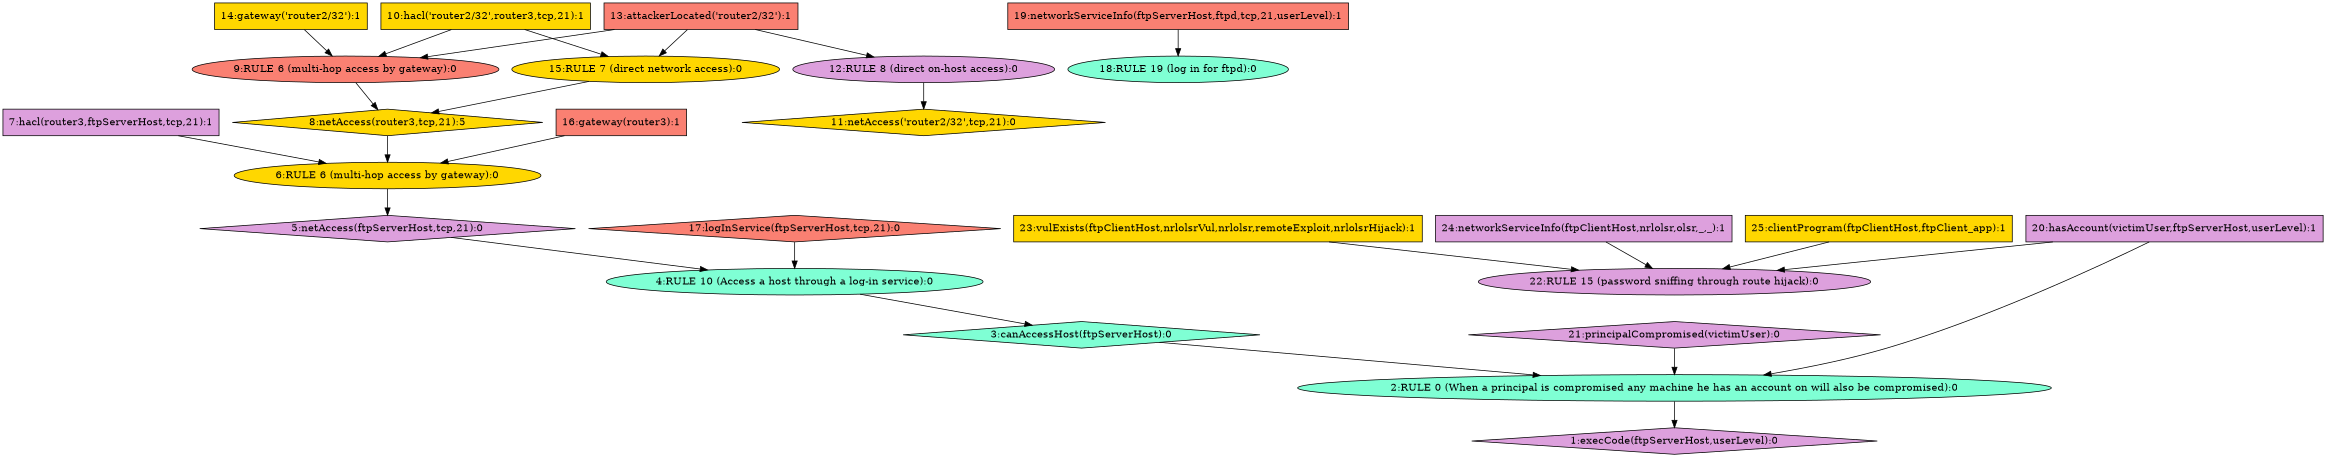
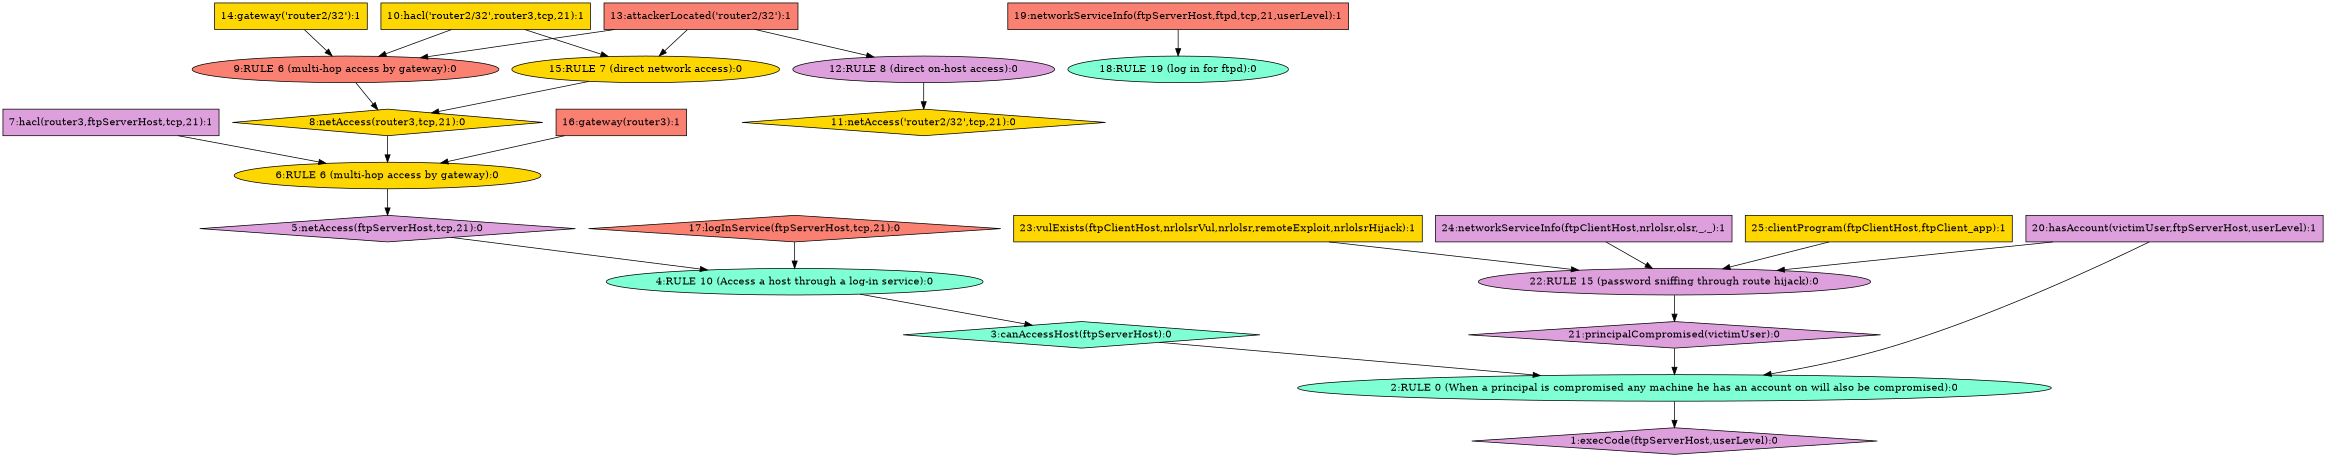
node "8:netAccess(router3,tcp,21):5": label "8:netAccess(router3,tcp,21):5" -> "8:netAccess(router3,tcp,21):0"
edge "22:RULE 15 (password sniffing through route hijack):0" -> "21:principalCompromised(victimUser):0": added
